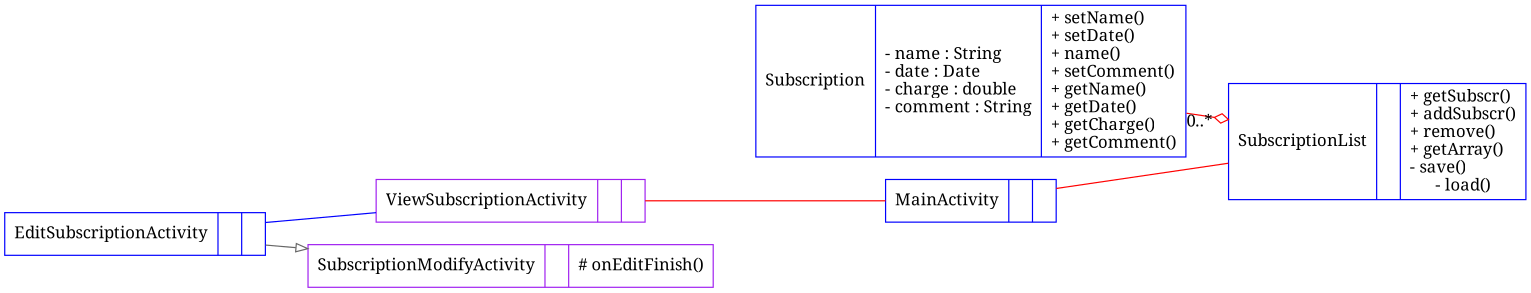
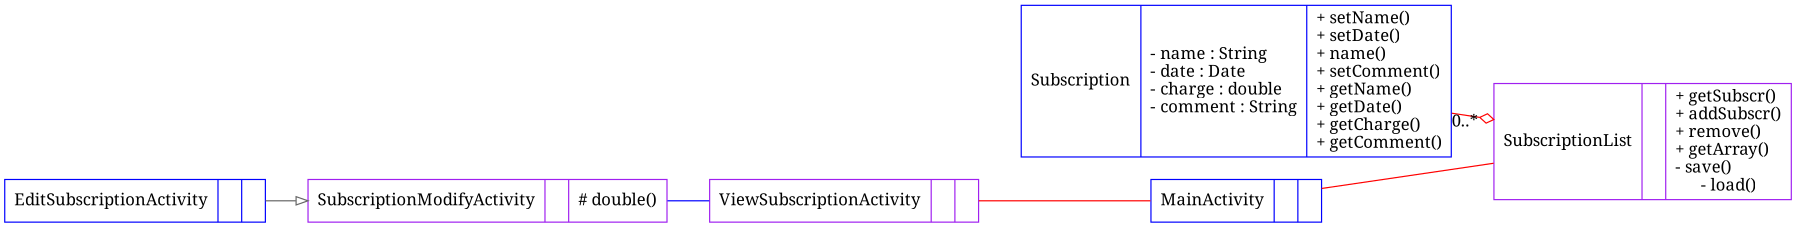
node "SubscriptionList": color blue -> purple
edge "ViewSubscriptionActivity" -- "EditSubscriptionActivity": now "ViewSubscriptionActivity" -- "SubscriptionModifyActivity"
node "SubscriptionModifyActivity": text "# onEditFinish()" -> "# double()"
